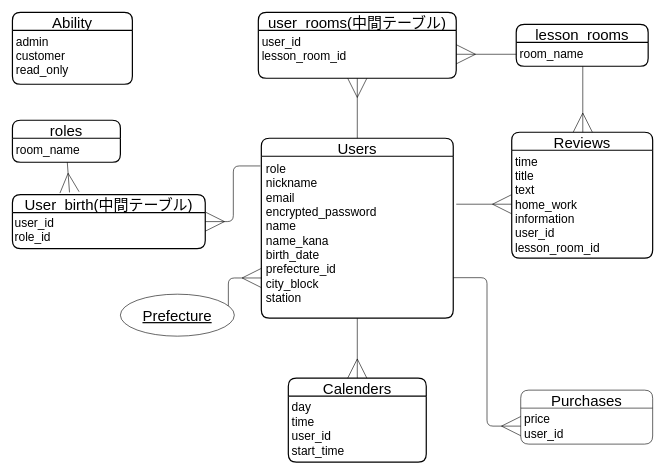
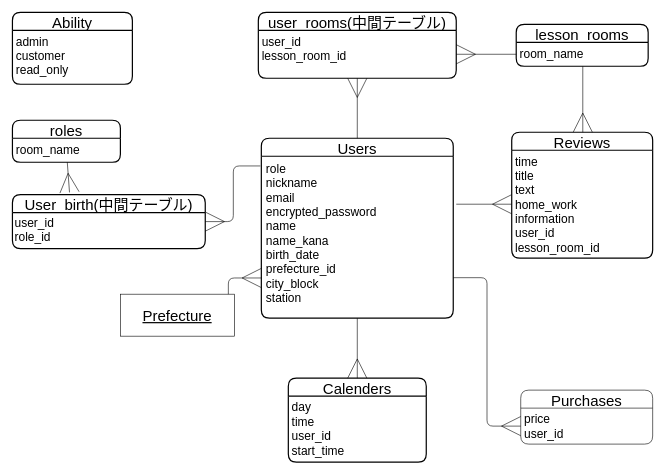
node "Prefecture": shape ellipse -> rectangle
